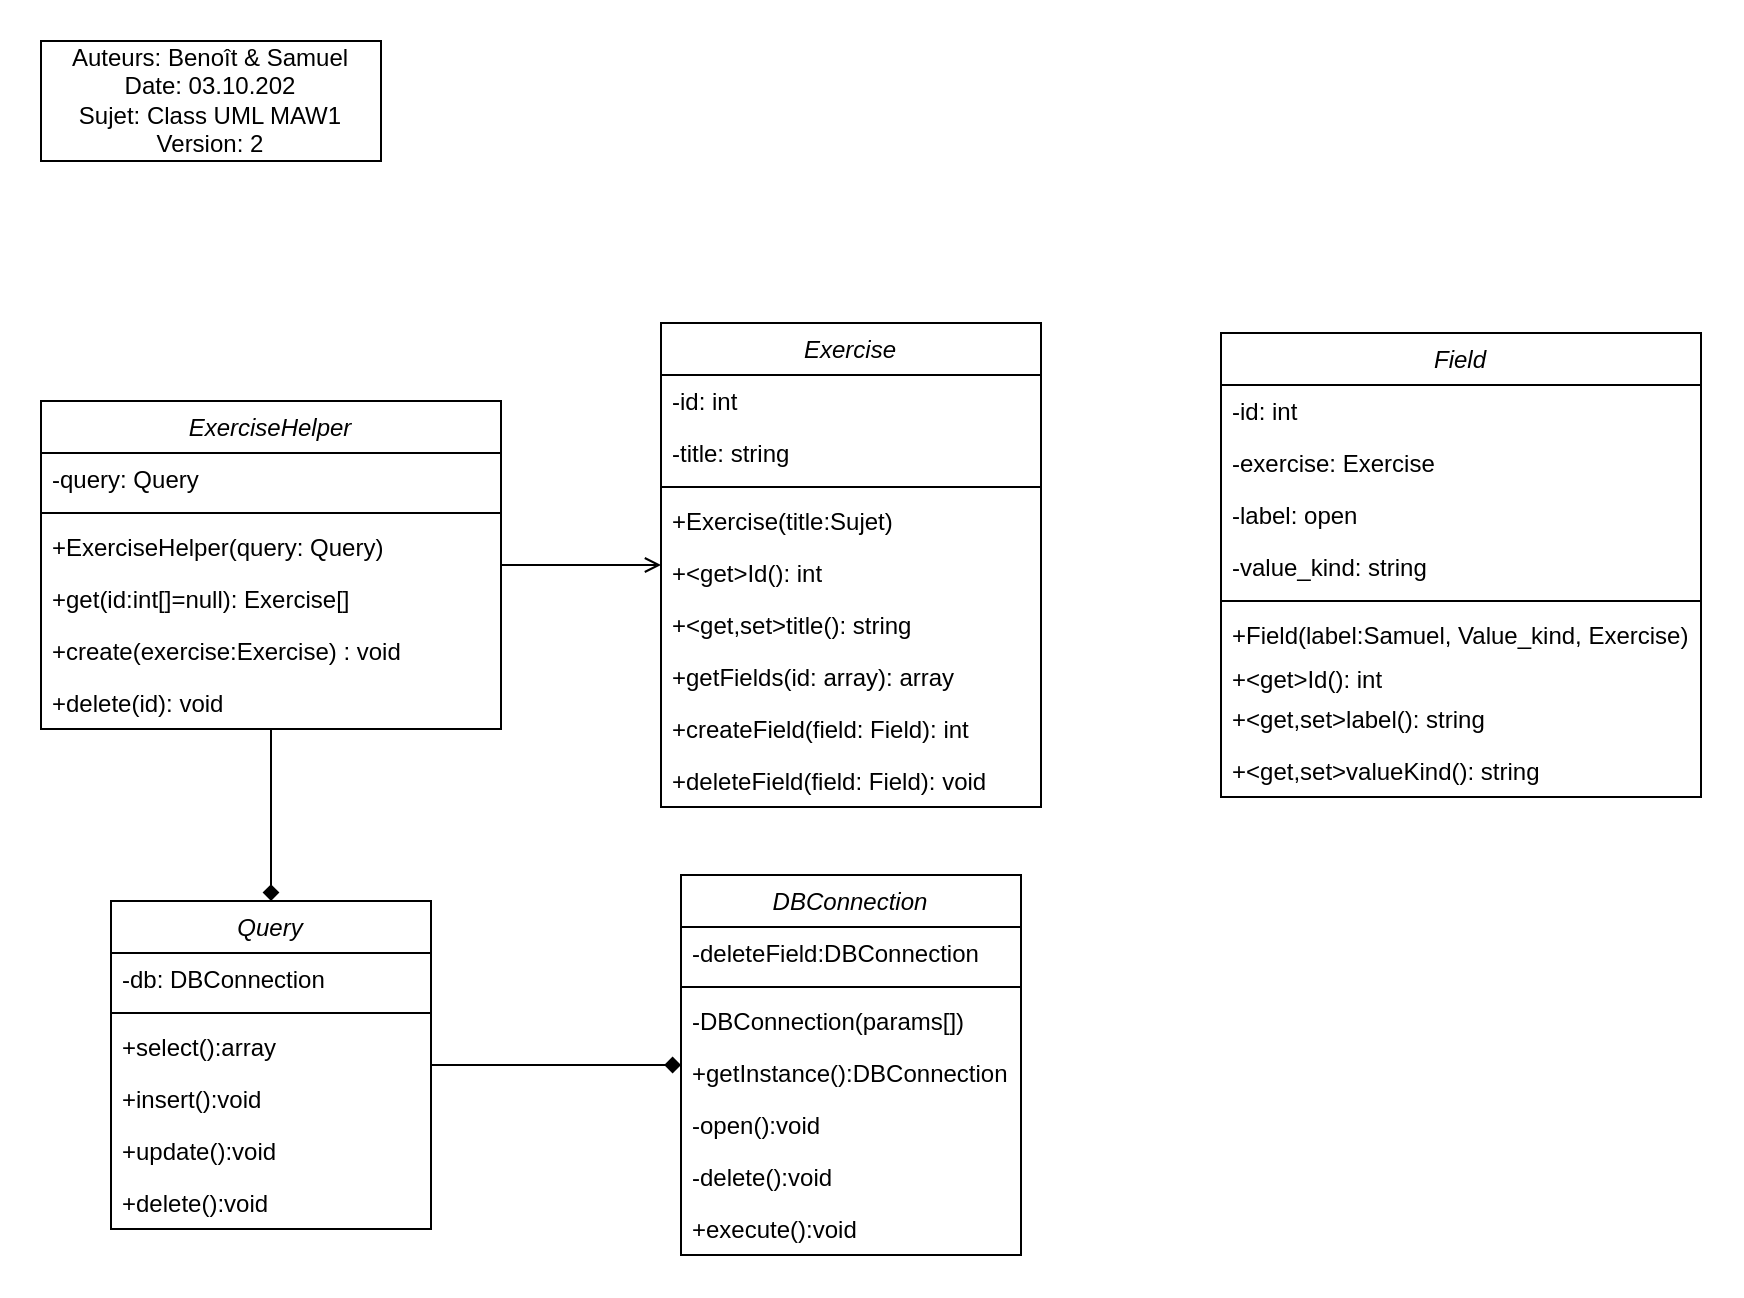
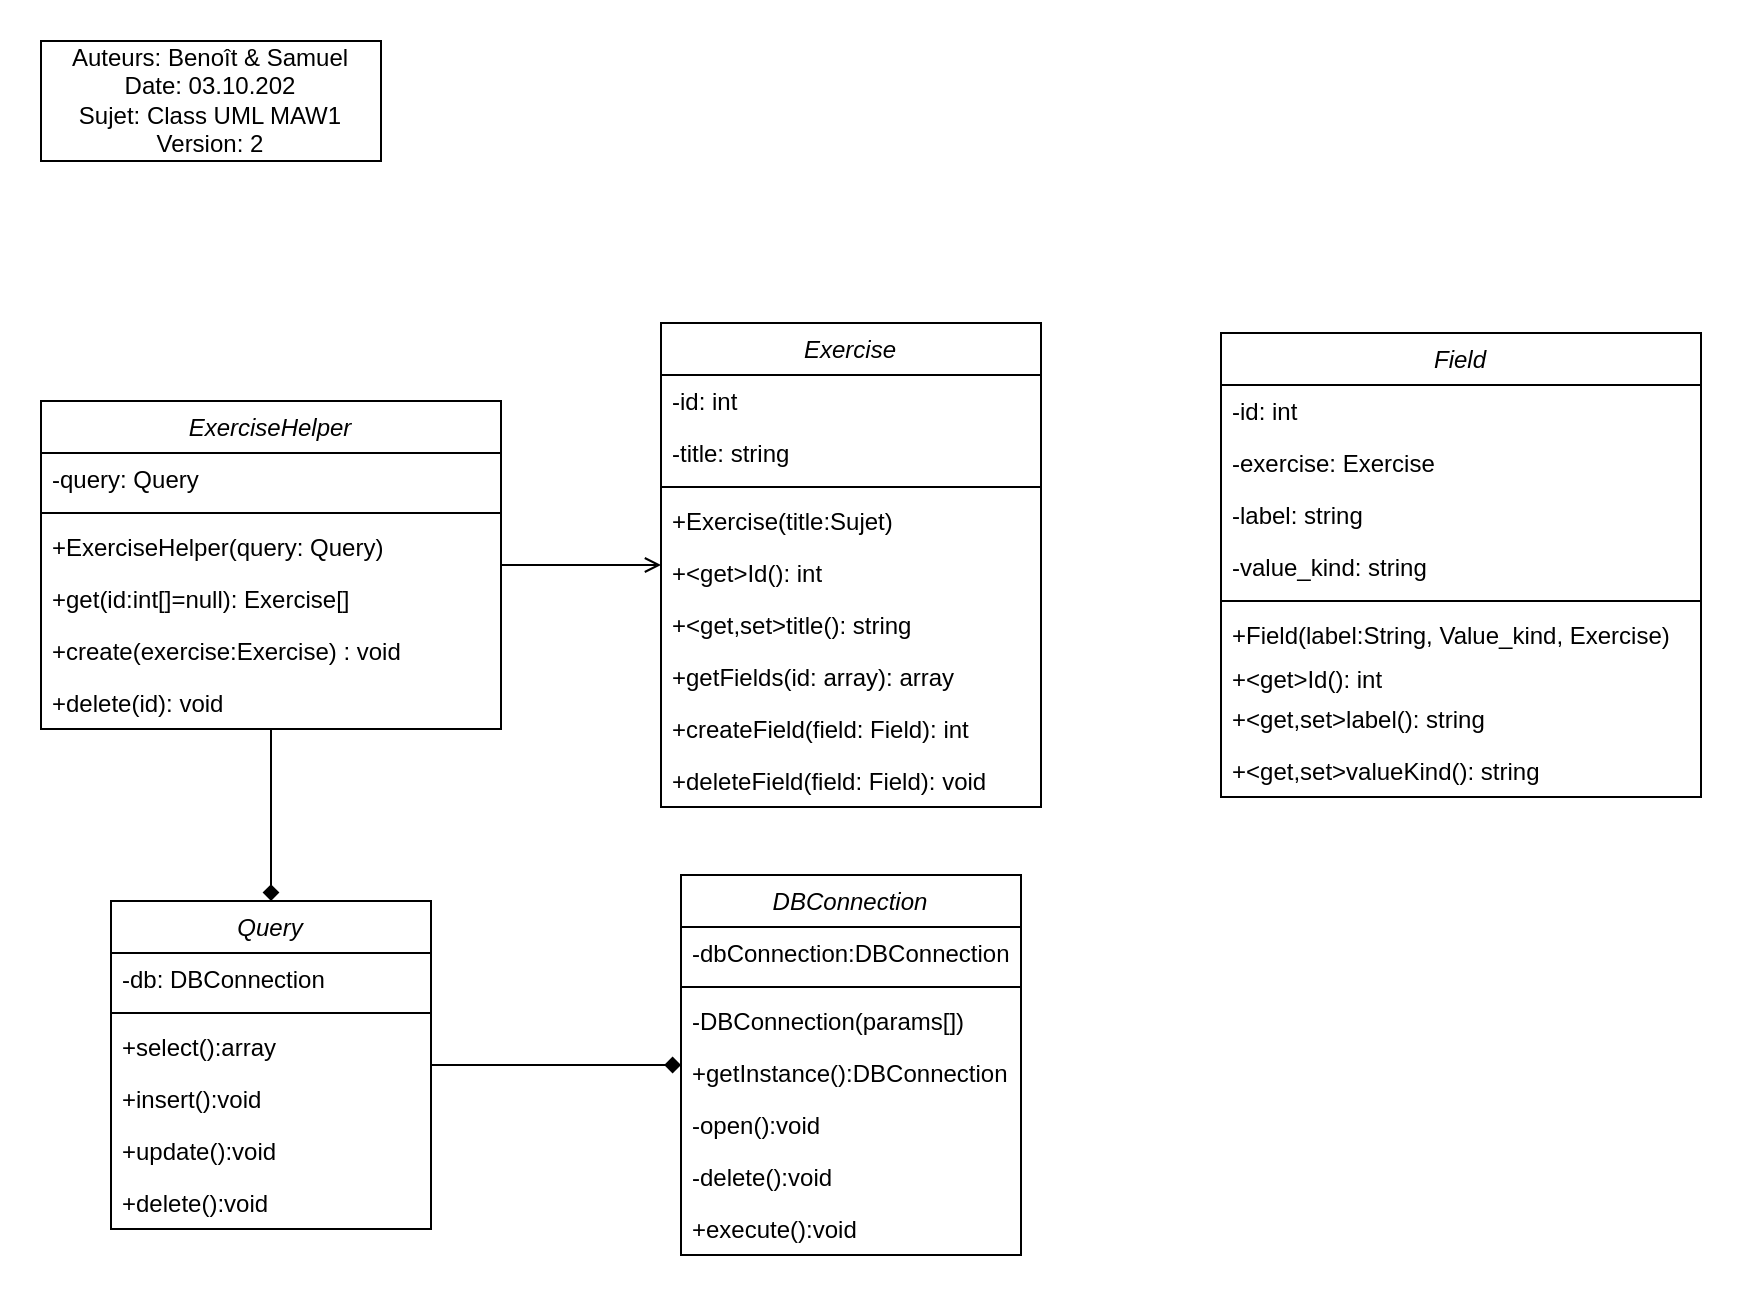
node "-label: open": label "-label: open" -> "-label: string"
node "+Field(label:Samuel, Value_kind, Exercise)": label "+Field(label:Samuel, Value_kind, Exercise)" -> "+Field(label:String, Value_kind, Exercise)"
node "-deleteField:DBConnection": label "-deleteField:DBConnection" -> "-dbConnection:DBConnection"
